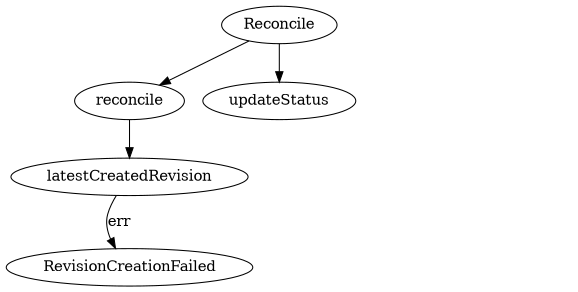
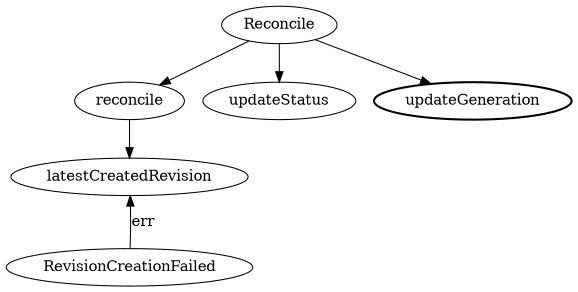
node "updateGeneration": added
edge "latestCreatedRevision" -> "RevisionCreationFailed": reversed
